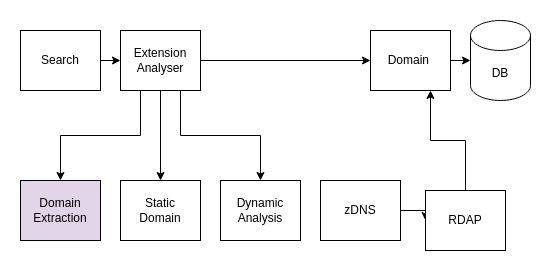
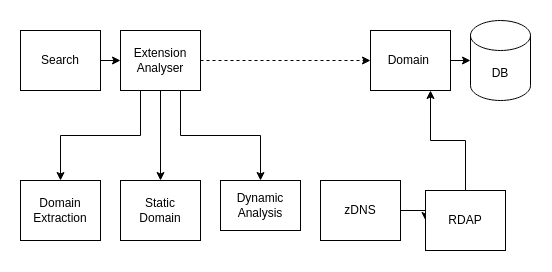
edge "Extension Analyser" -> "Domain": style solid -> dashed
node "Domain Extraction": fillcolor #e1d5e7 -> #ffffff
node "Dynamic Analysis": size 80x60 -> 80x50
